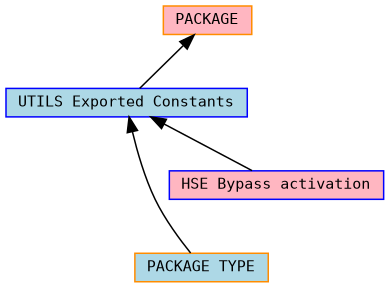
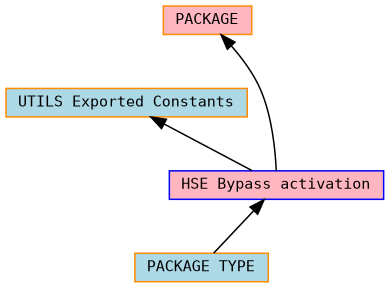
edge "UTILS Exported Constants" -> "PACKAGE": now "HSE Bypass activation" -> "PACKAGE"
node "UTILS Exported Constants": color blue -> darkorange
edge "PACKAGE TYPE" -> "UTILS Exported Constants": now "PACKAGE TYPE" -> "HSE Bypass activation"
